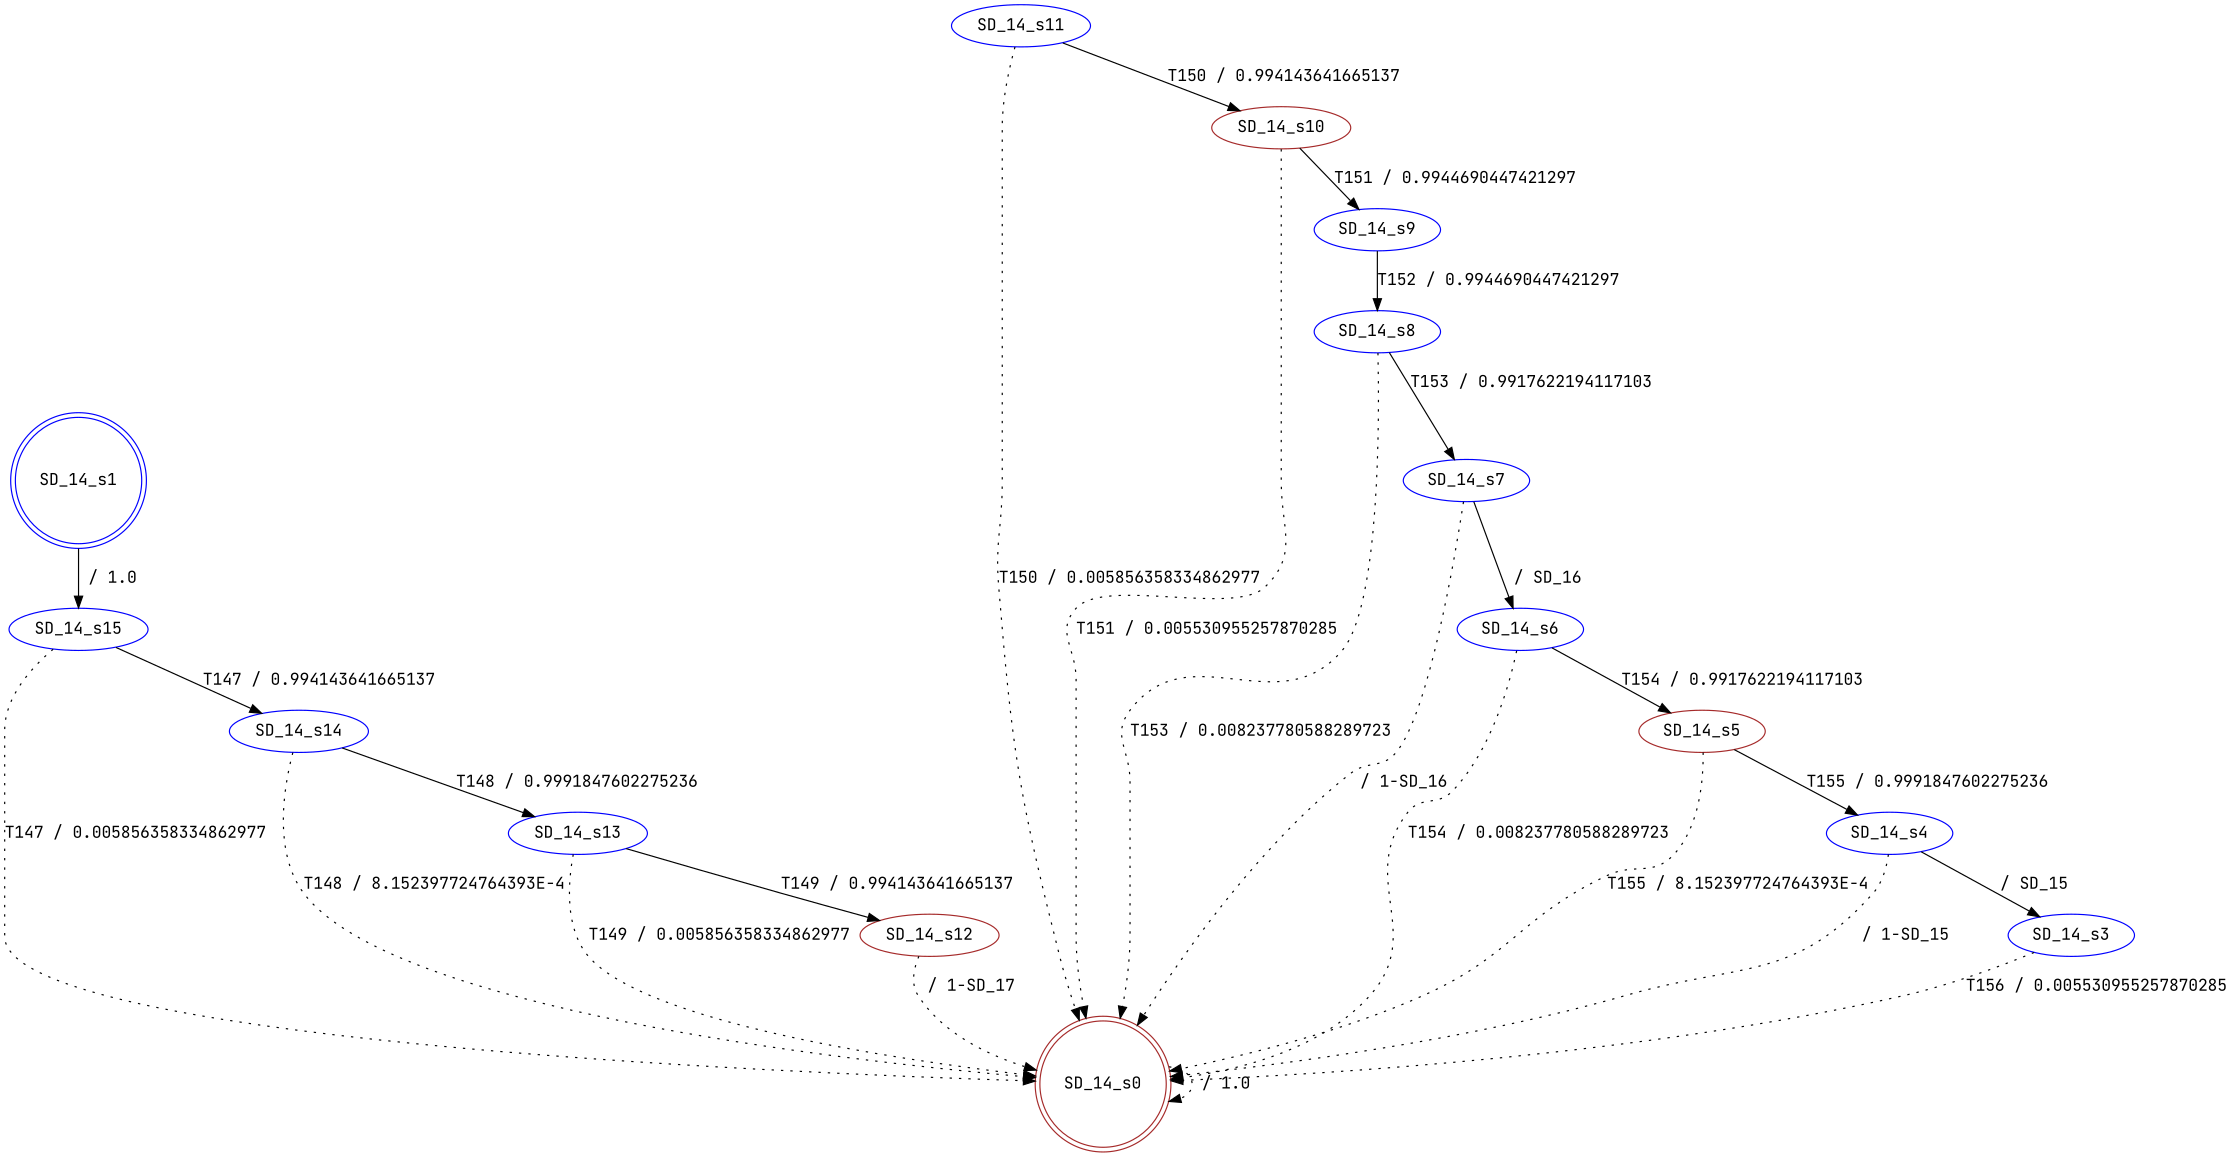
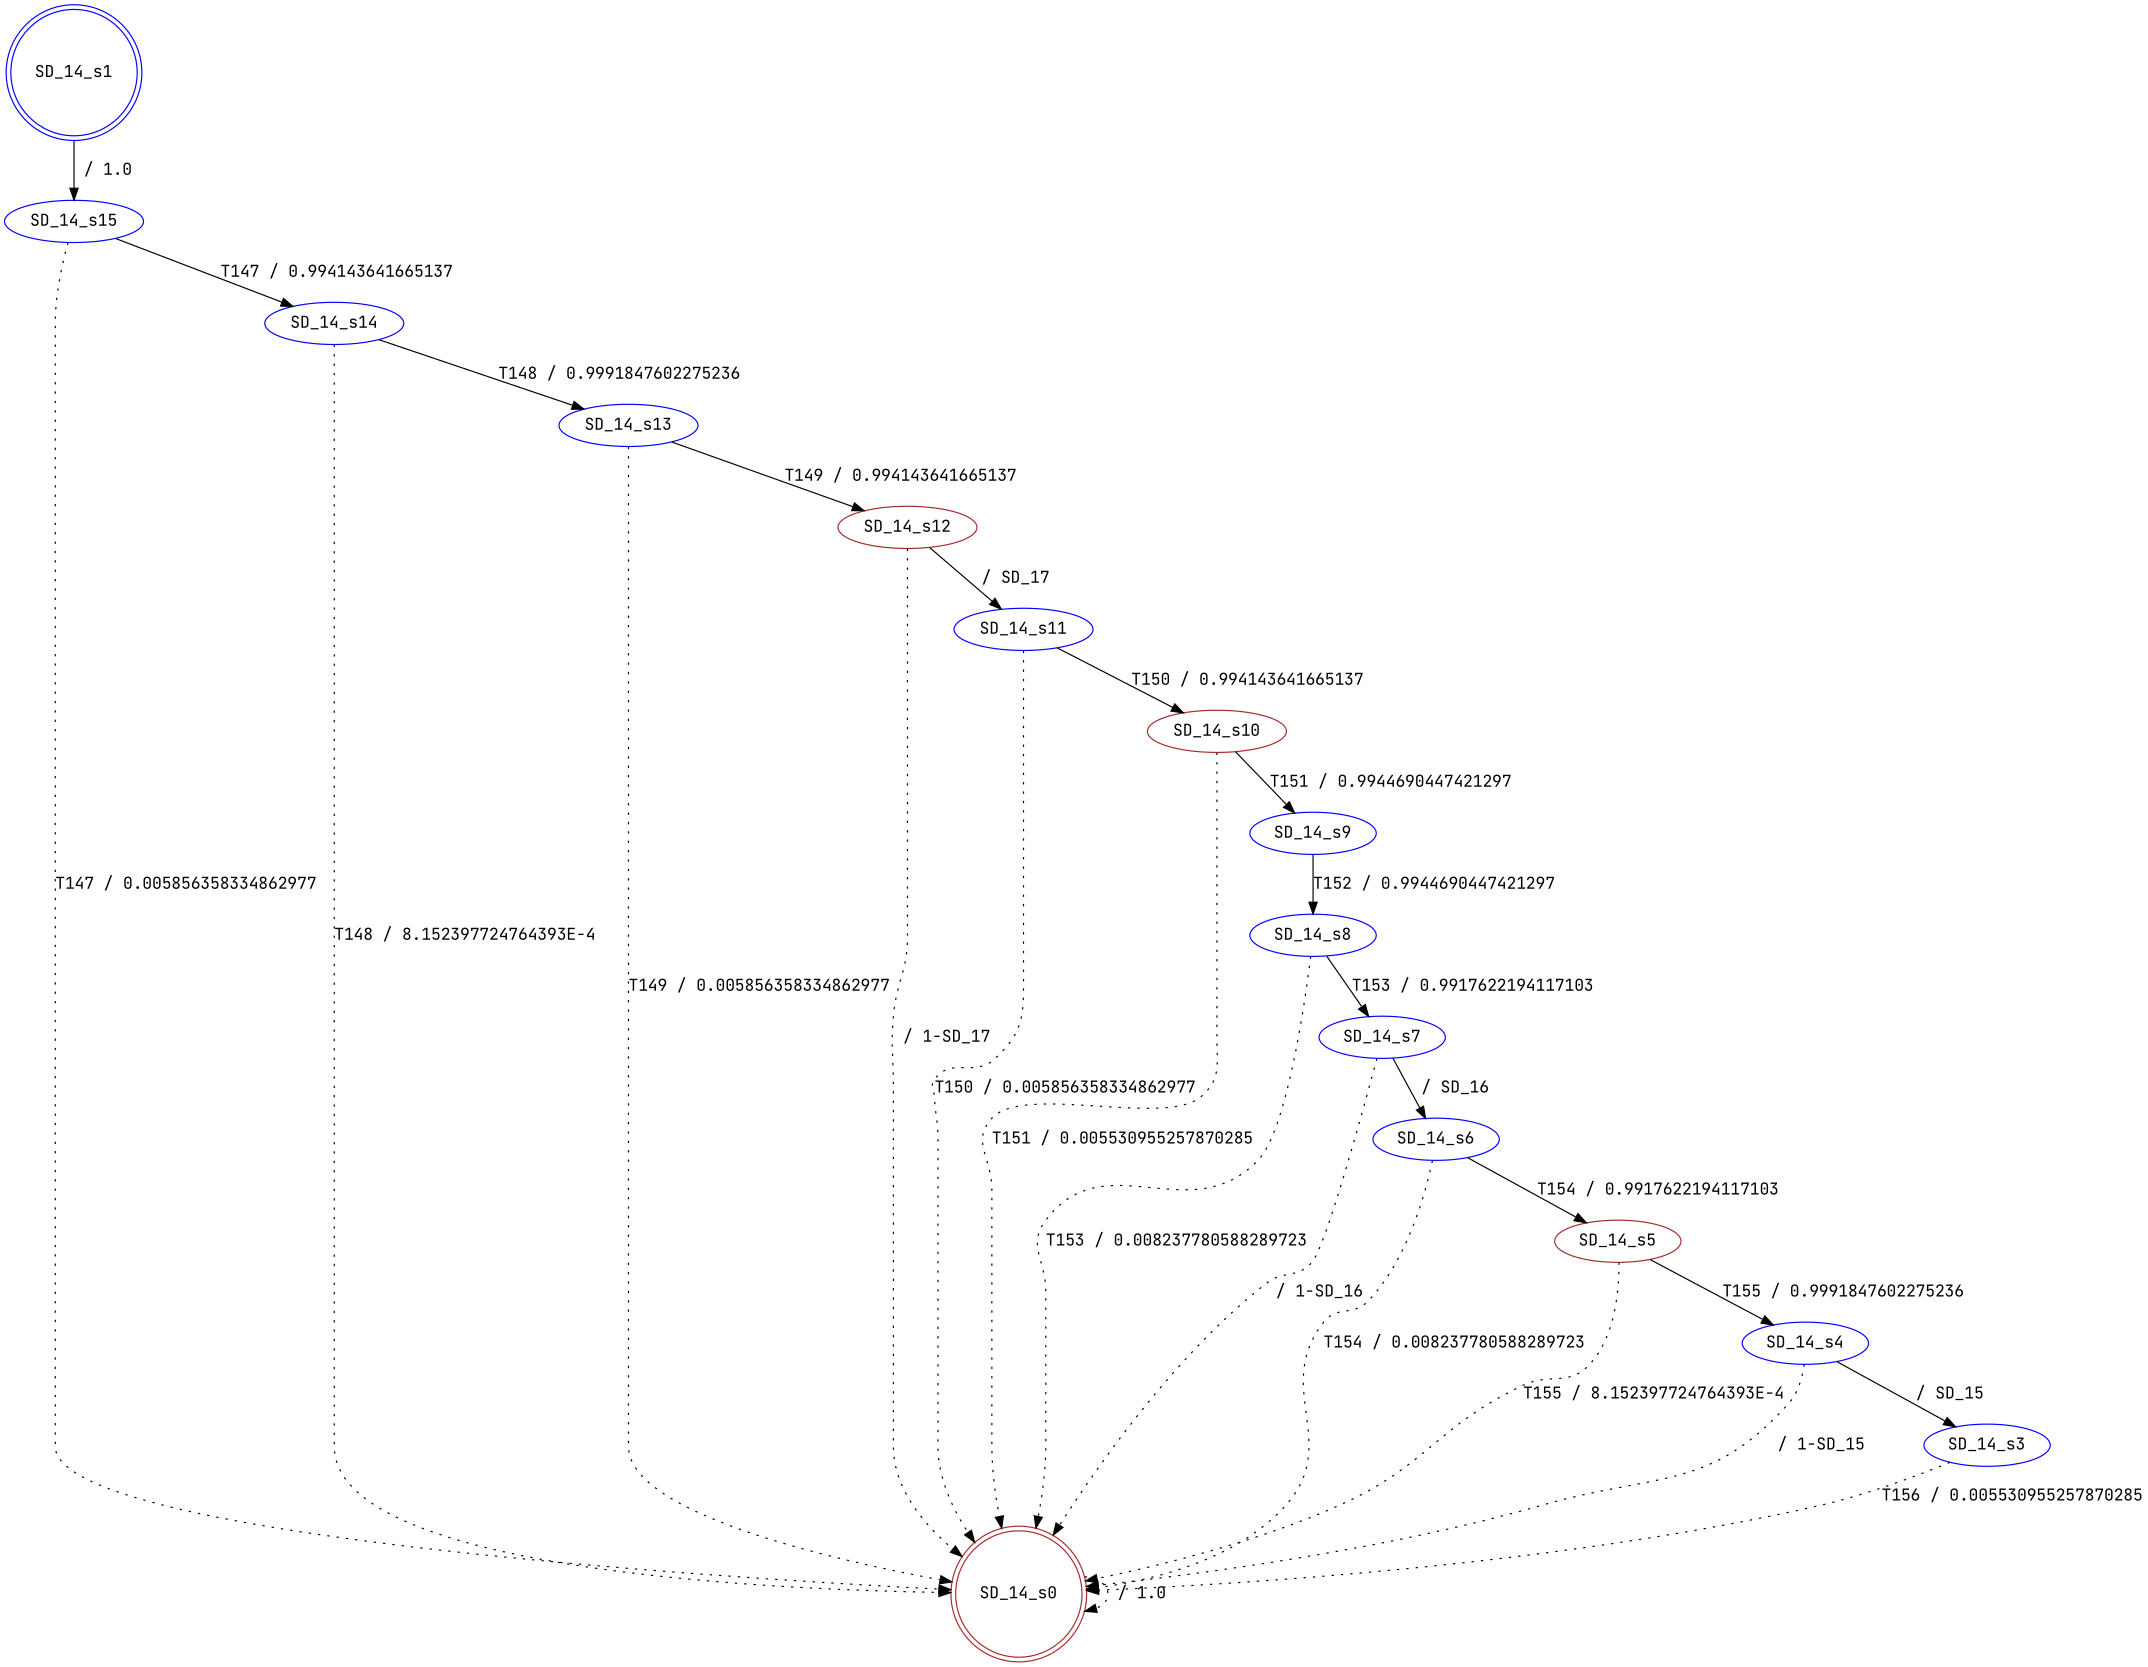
edge "SD_14_s12" -> "SD_14_s11": added, label "/ SD_17"
